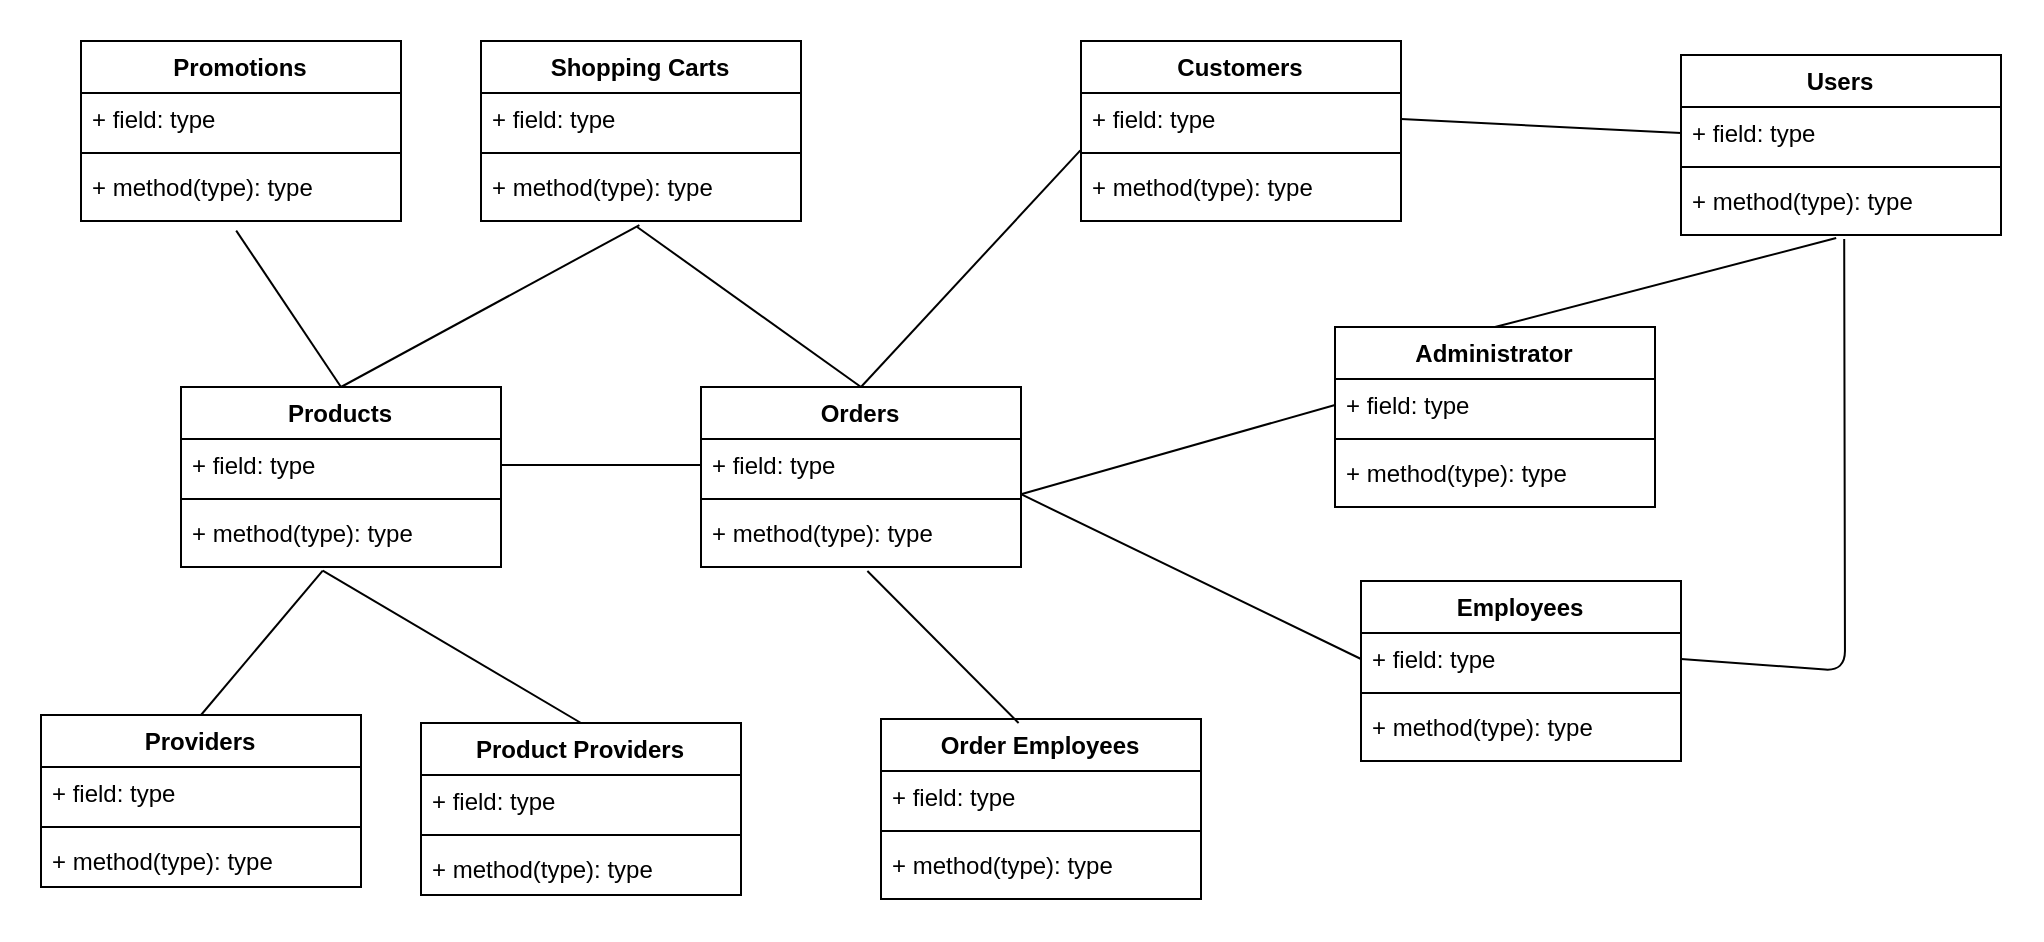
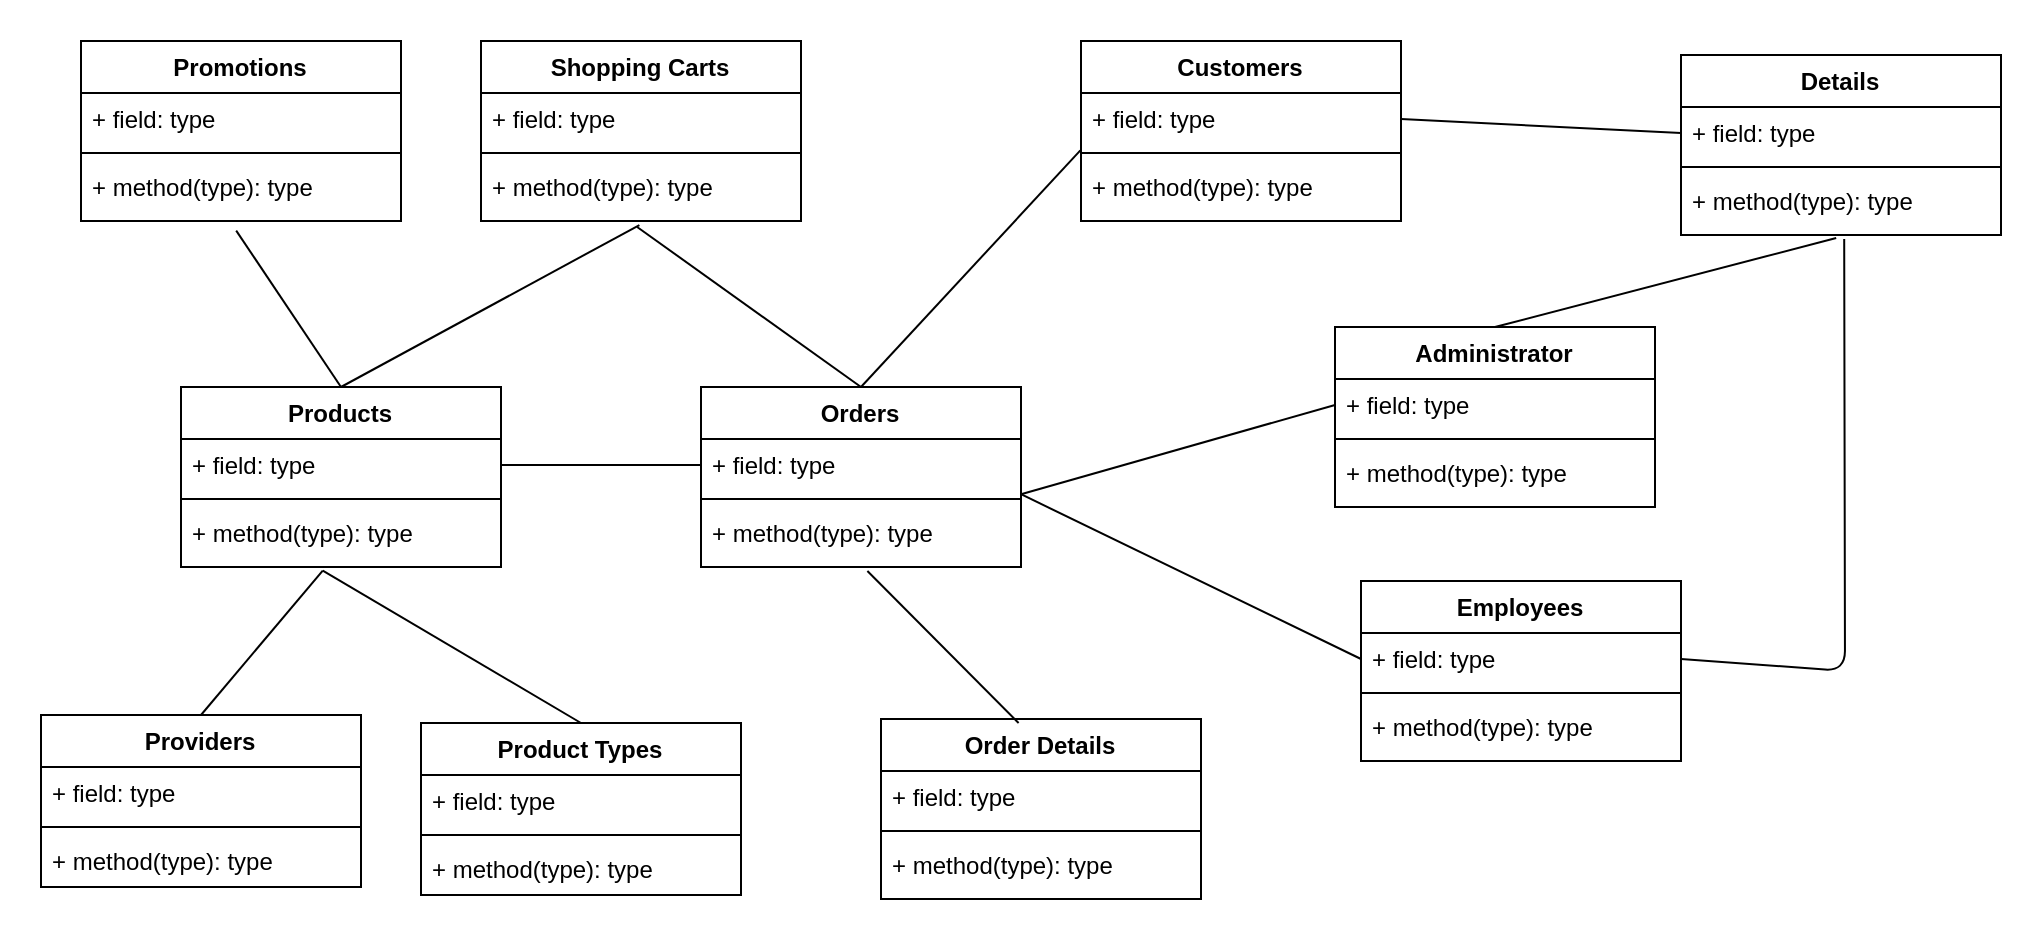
node "Users": label "Users" -> "Details"
node "Order Employees": label "Order Employees" -> "Order Details"
node "Product Providers": label "Product Providers" -> "Product Types"
